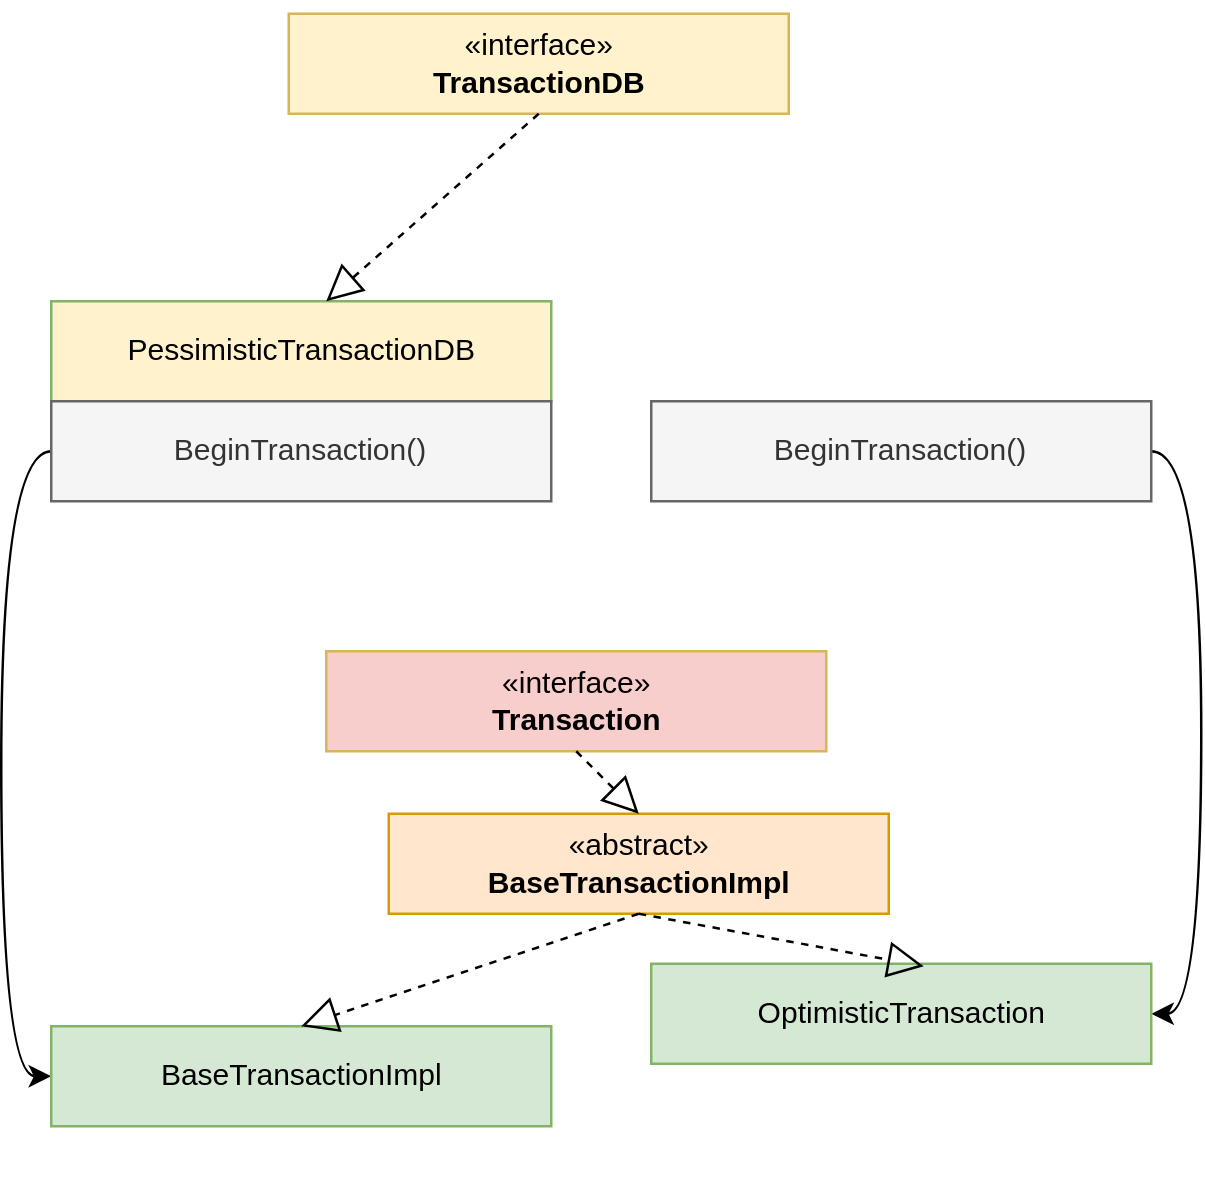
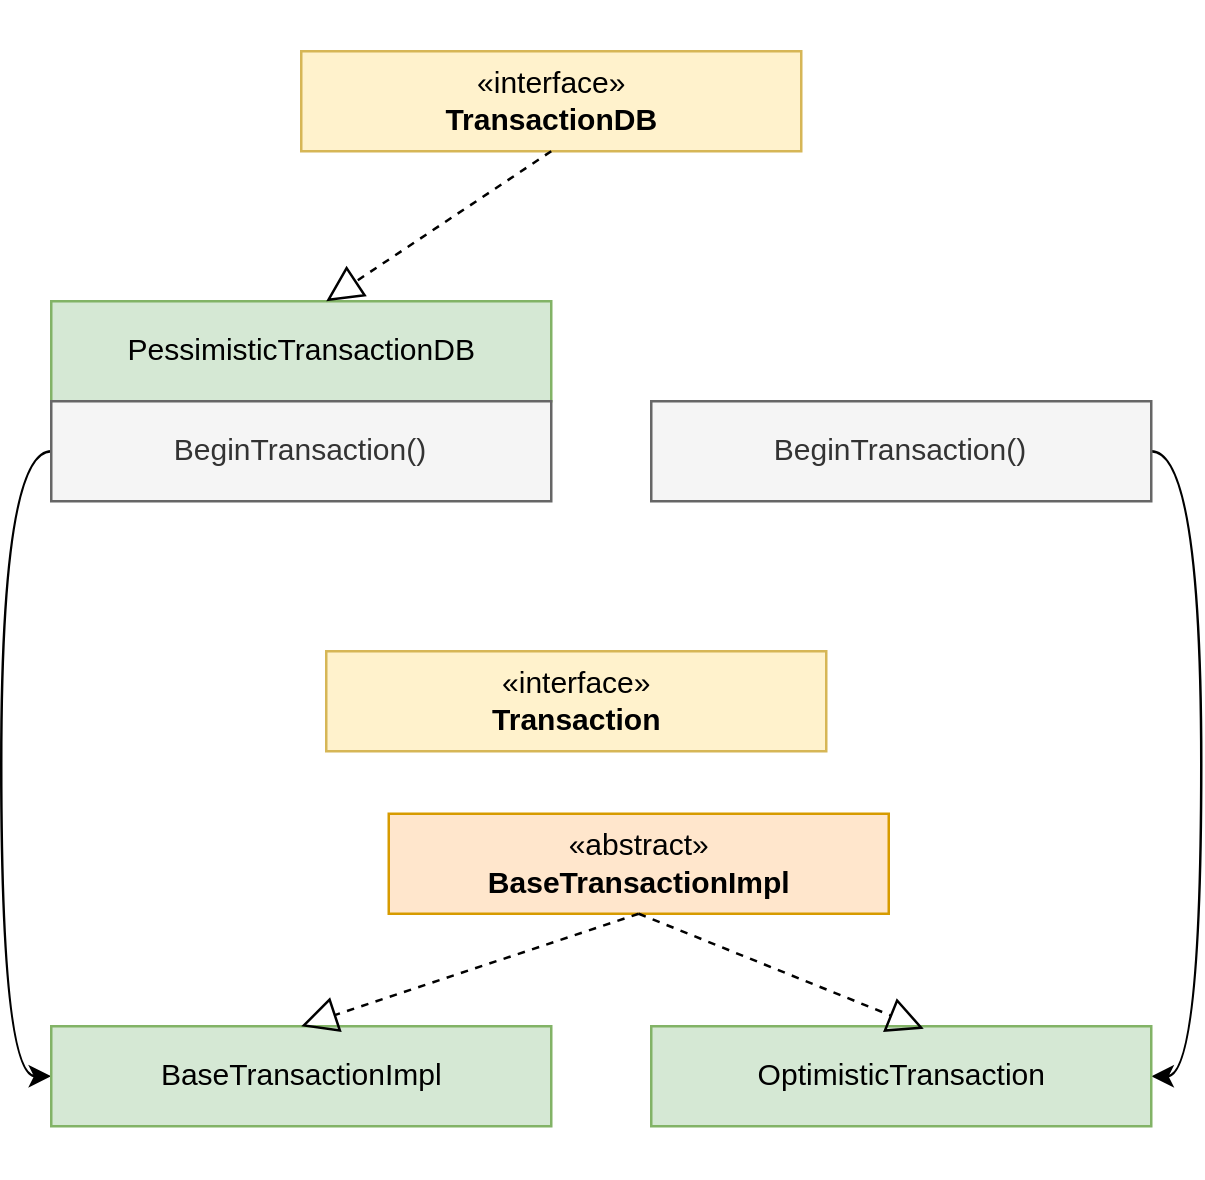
node "«interface» TransactionDB": moved (539, 64) -> (551, 101)
node "PessimisticTransactionDB": fillcolor #fff2cc -> #d5e8d4
node "«interface» Transaction": fillcolor #f8cecc -> #fff2cc
edge "«interface» Transaction" -> "«abstract» BaseTransactionImpl": removed
node "OptimisticTransaction": moved (901, 1014) -> (901, 1076)
